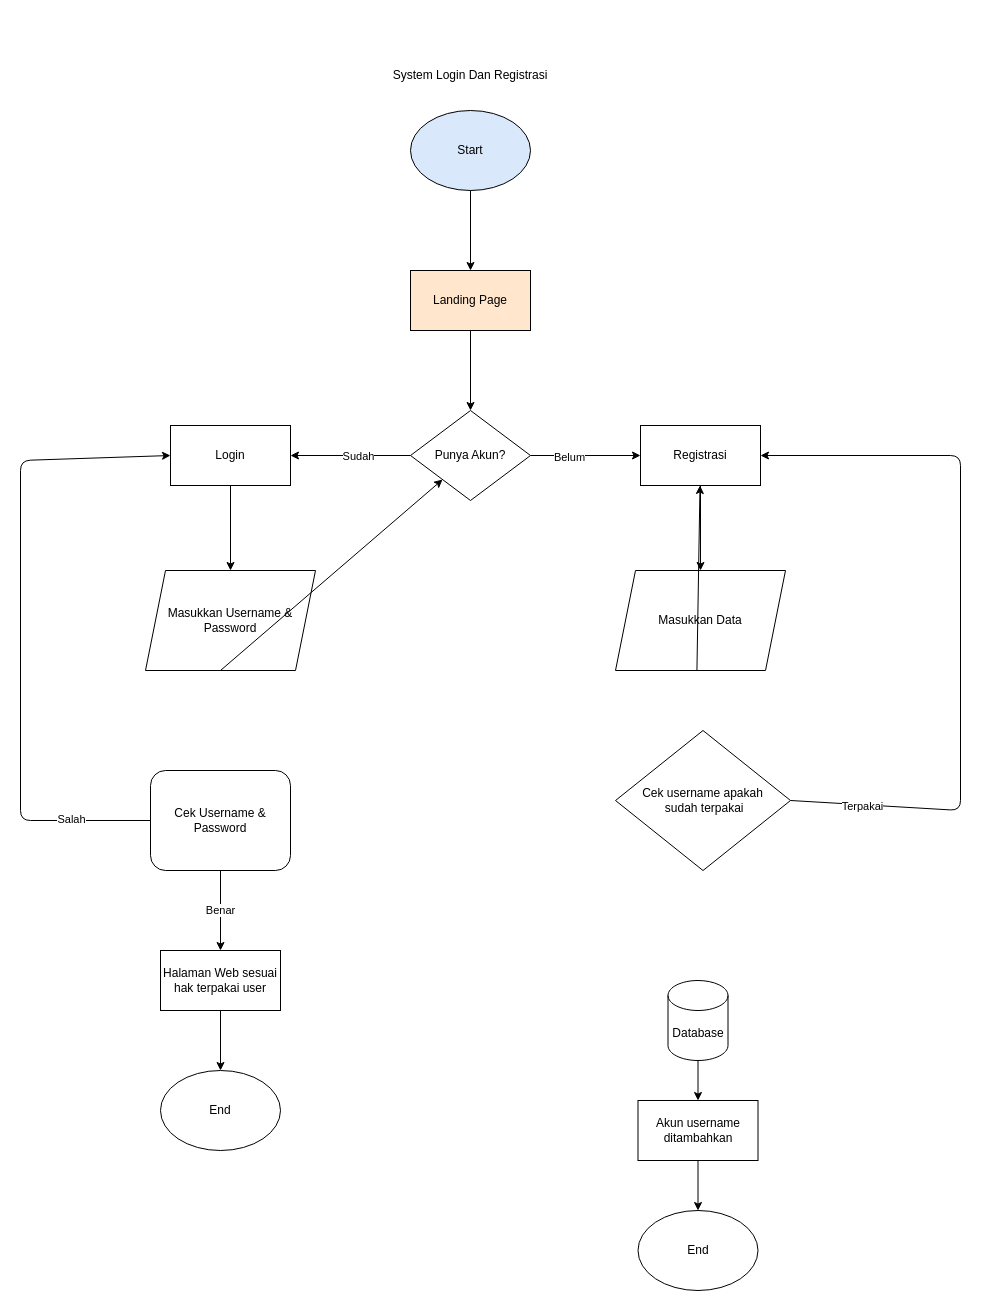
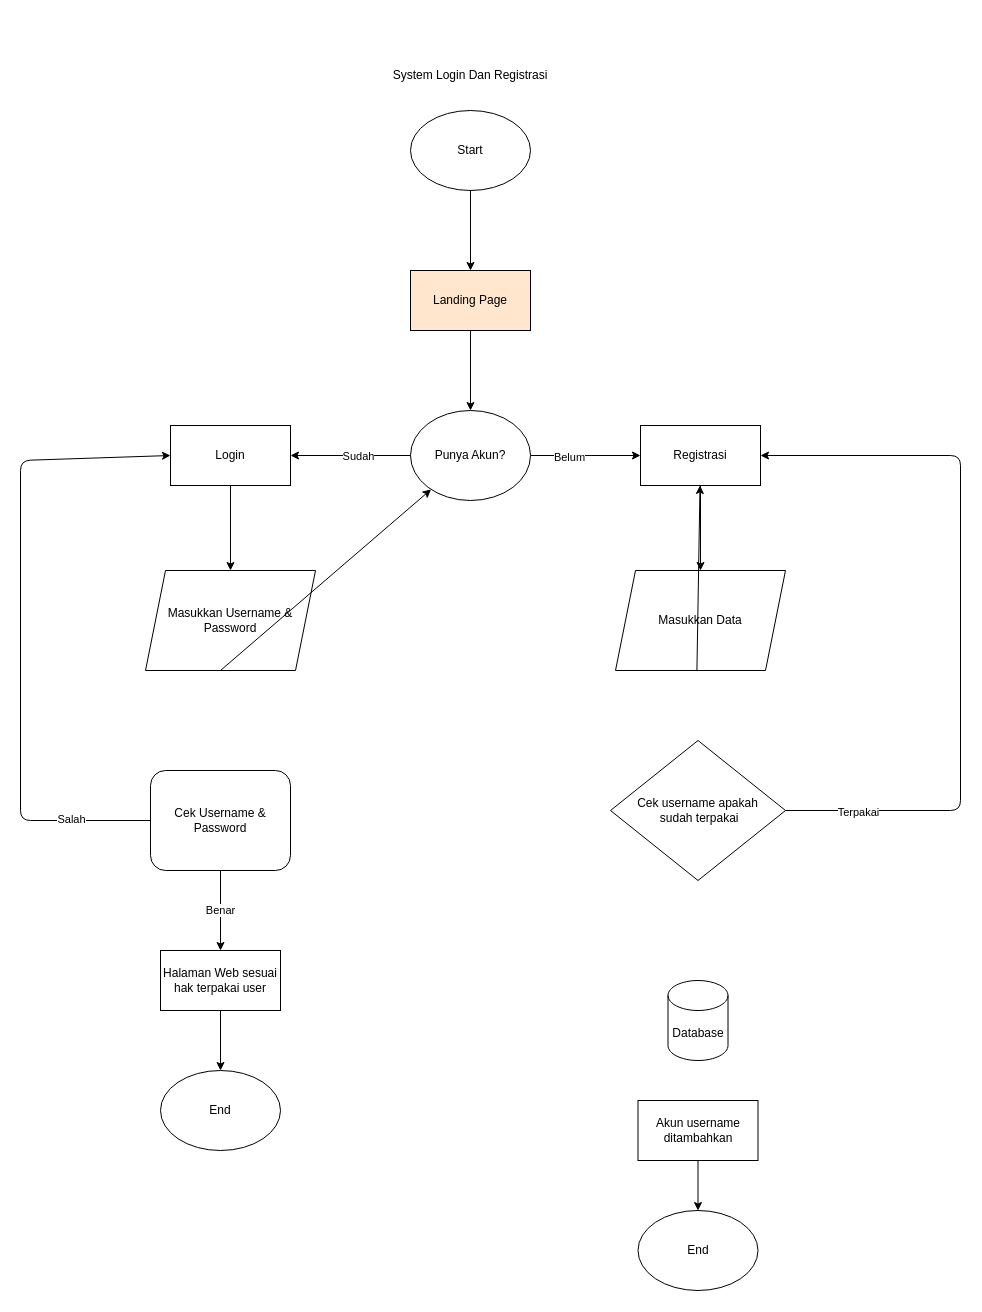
node "Start": fillcolor #dae8fc -> #ffffff
node "Punya Akun?": shape diamond -> ellipse
node "Cek username apakah sudah terpakai": moved (703, 801) -> (698, 811)
edge "Database" -> "Akun username ditambahkan": removed
